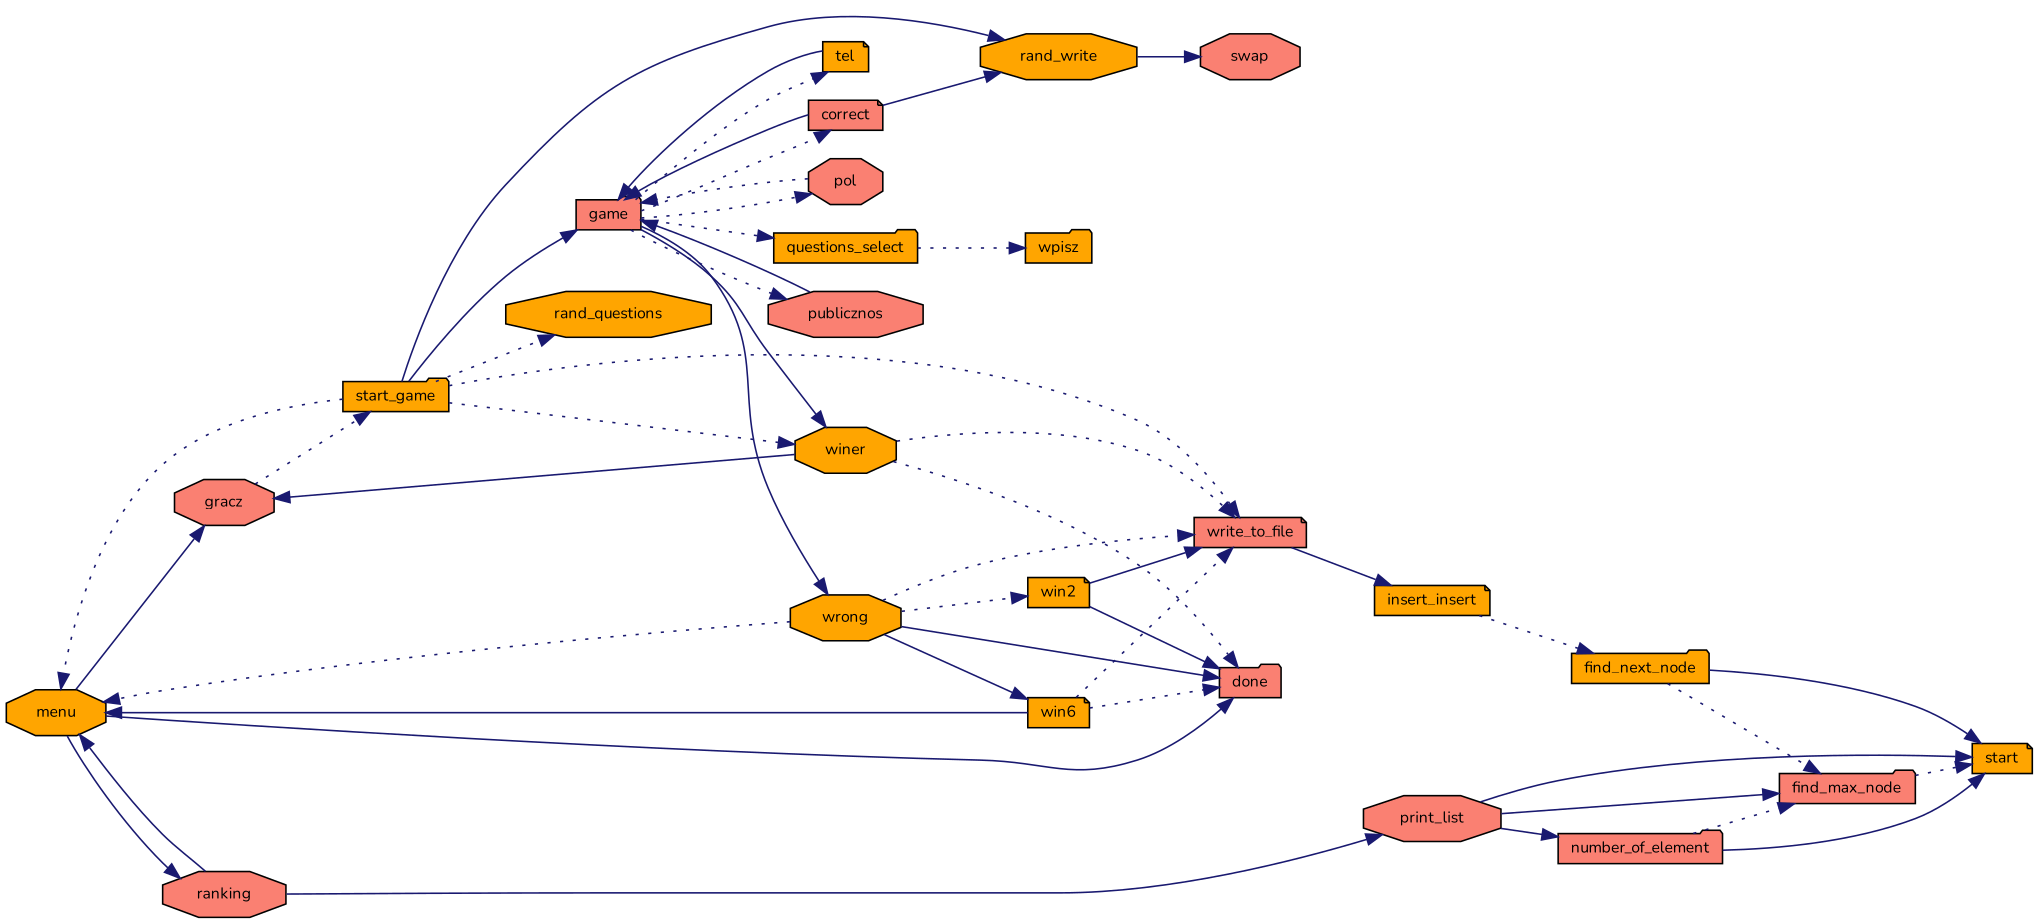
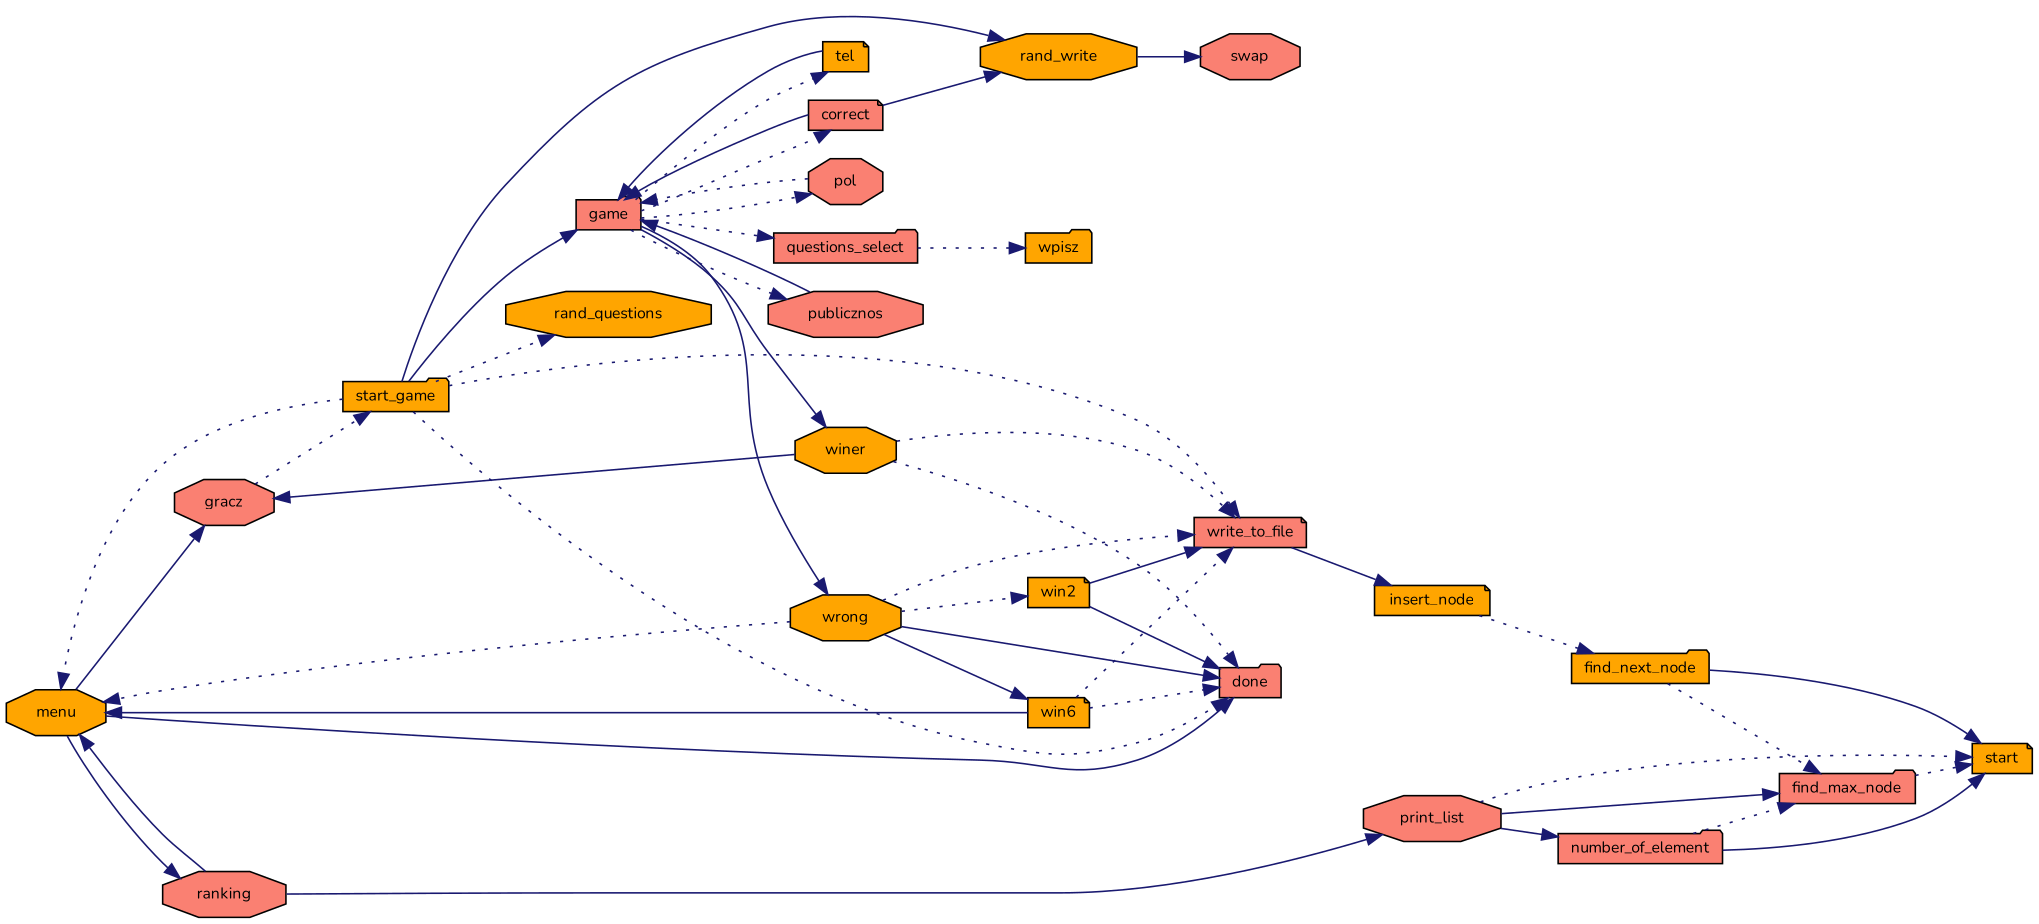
node "questions_select": fillcolor orange -> salmon
edge "start_game" -> "winer": now "start_game" -> "done"
node "insert_insert": label "insert_insert" -> "insert_node"
edge "print_list" -> "start": style solid -> dotted
